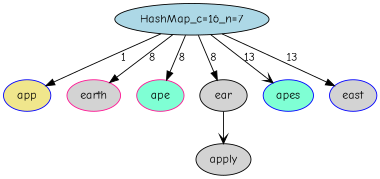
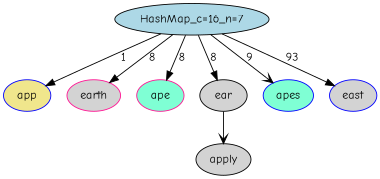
edge "HashMap_c=16_n=7" -> "apes": label "13" -> "9"
edge "HashMap_c=16_n=7" -> "east": label "13" -> "93"
